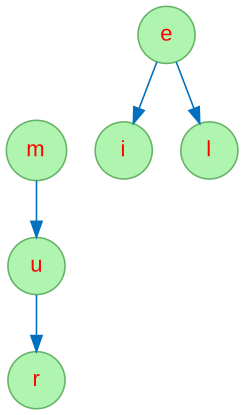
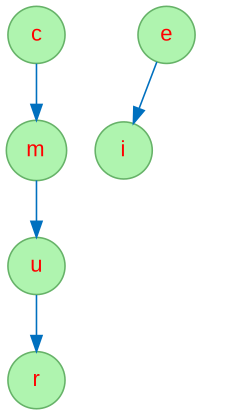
node "c": added
node "l": removed
